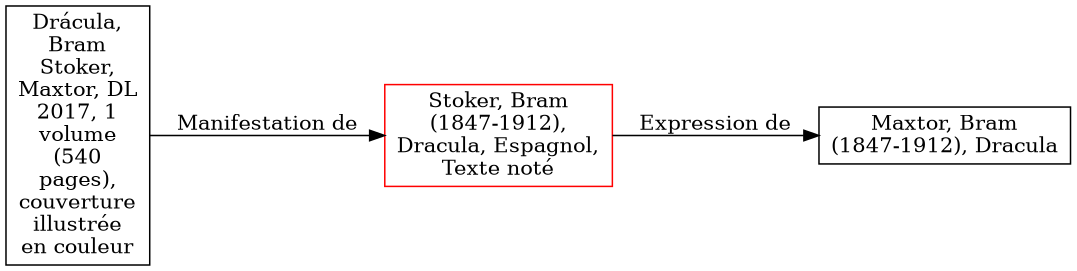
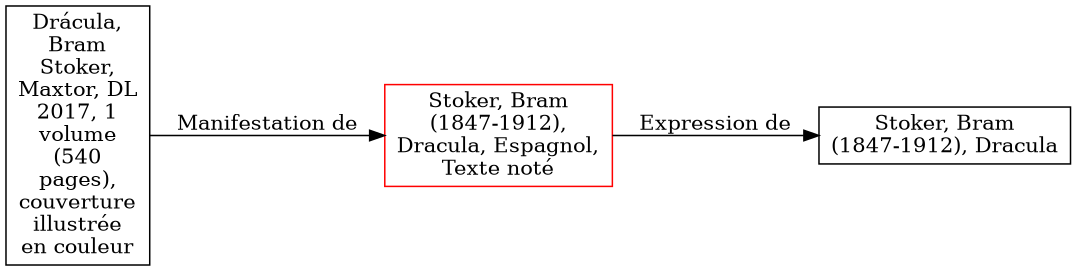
node "Maxtor, Bram (1847-1912), Dracula": label "Maxtor, Bram (1847-1912), Dracula" -> "Stoker, Bram (1847-1912), Dracula"
